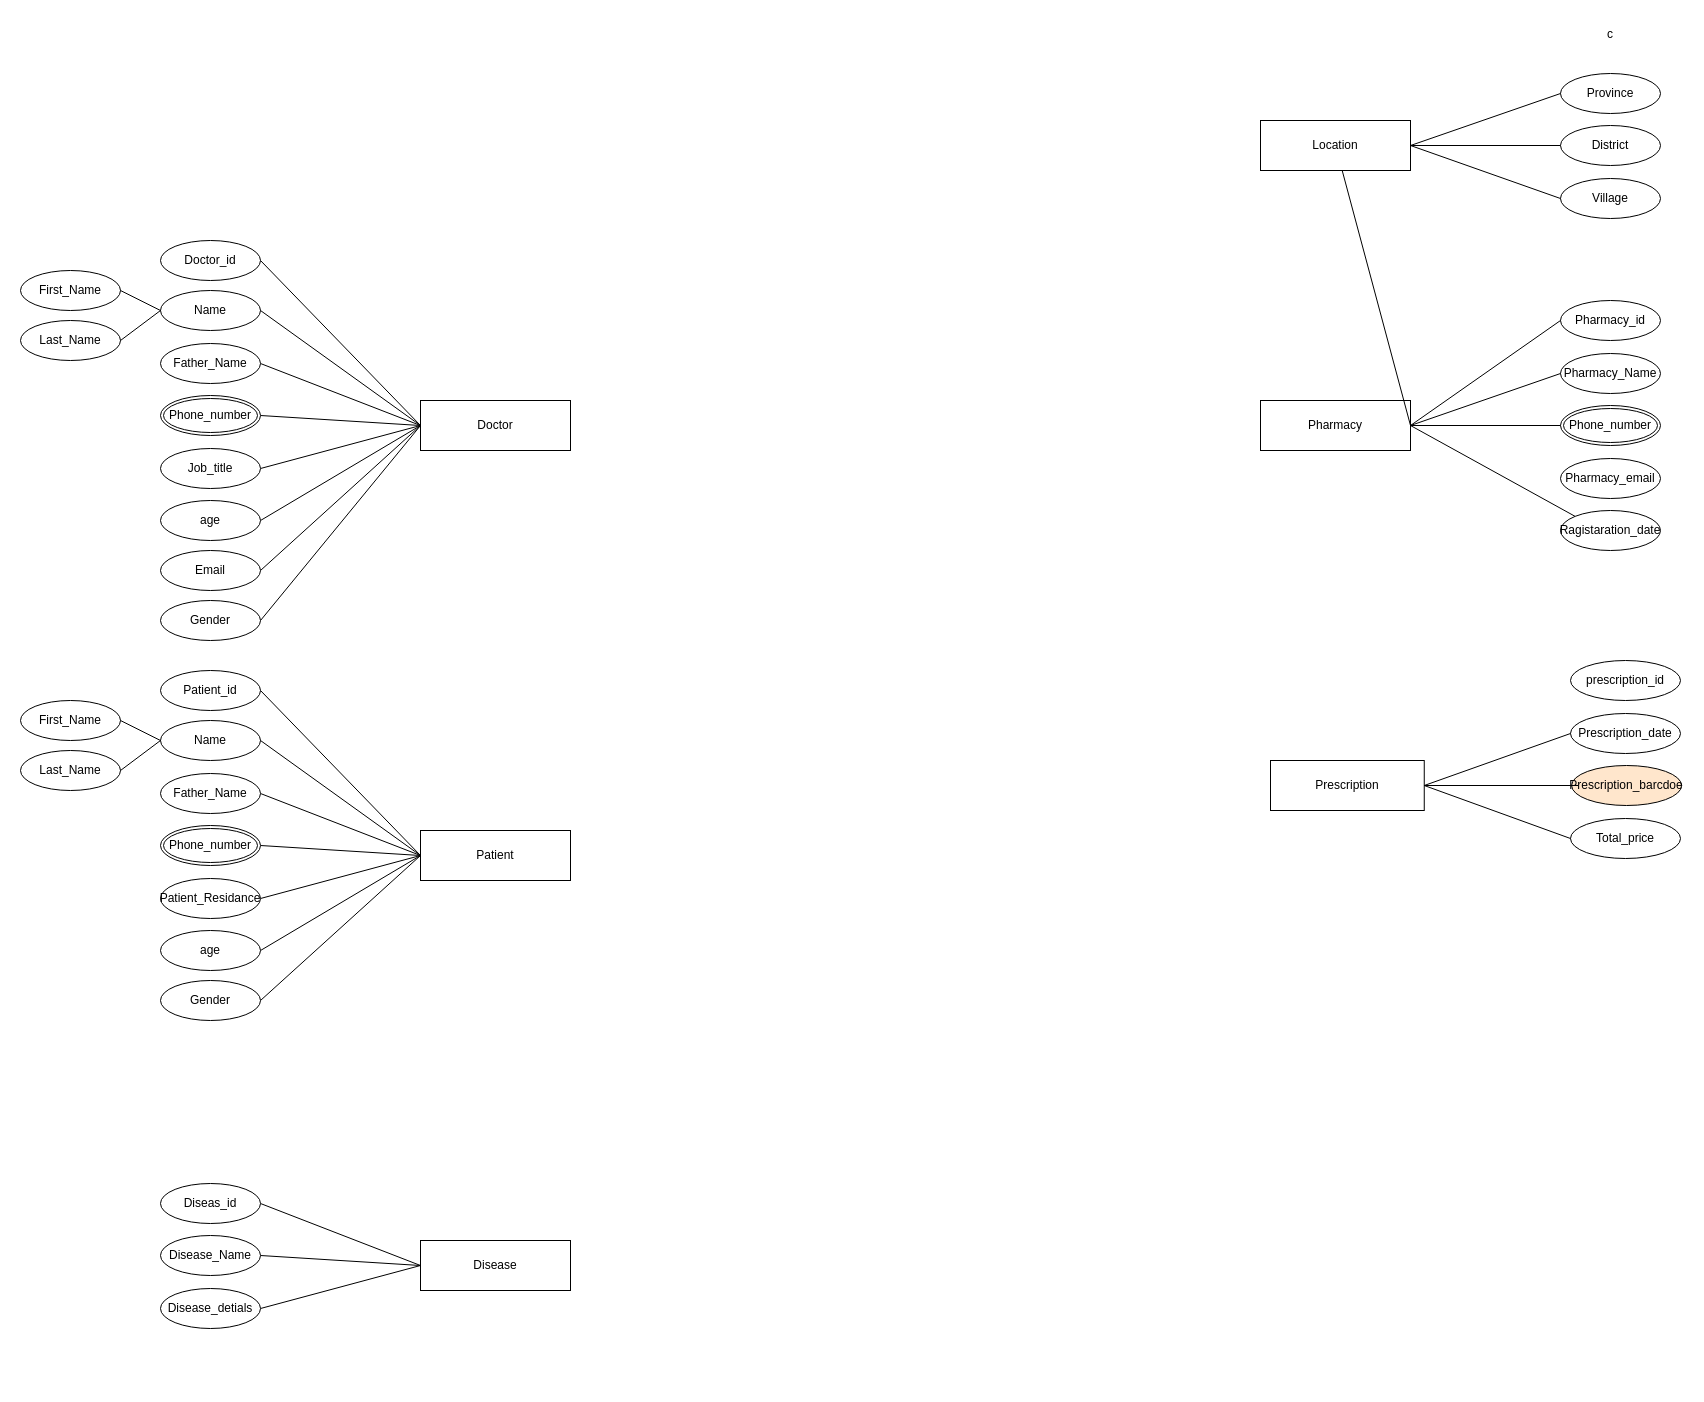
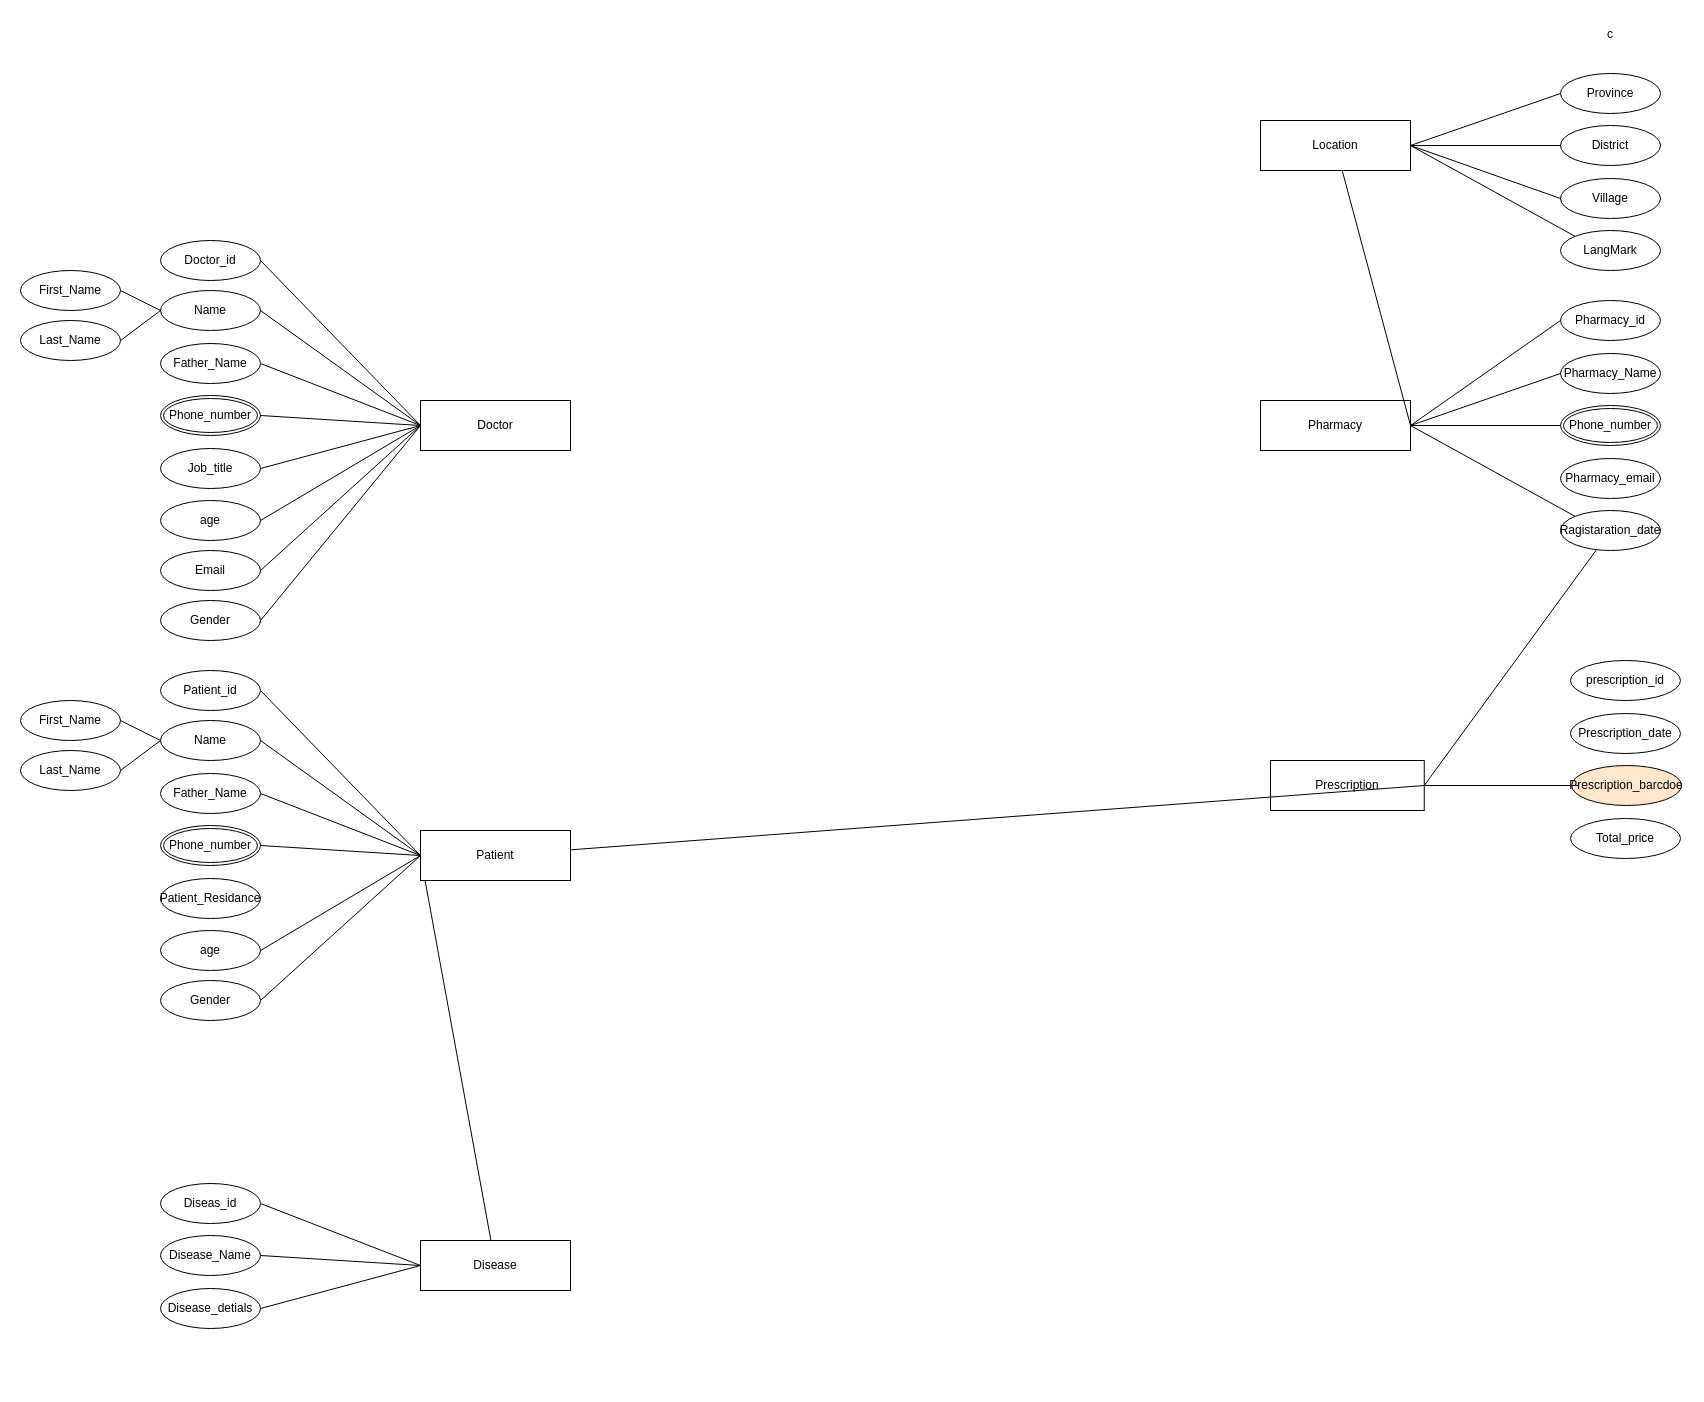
edge "Location" -- "LangMark": added
node "LangMark": added
edge "Prescription_date" -- "Prescription": now "Patient" -- "Prescription"
edge "Prescription" -- "Total_price": now "Prescription" -- "Ragistaration_date"
edge "Patient" -- "Patient_Residance": now "Patient" -- "Disease"
